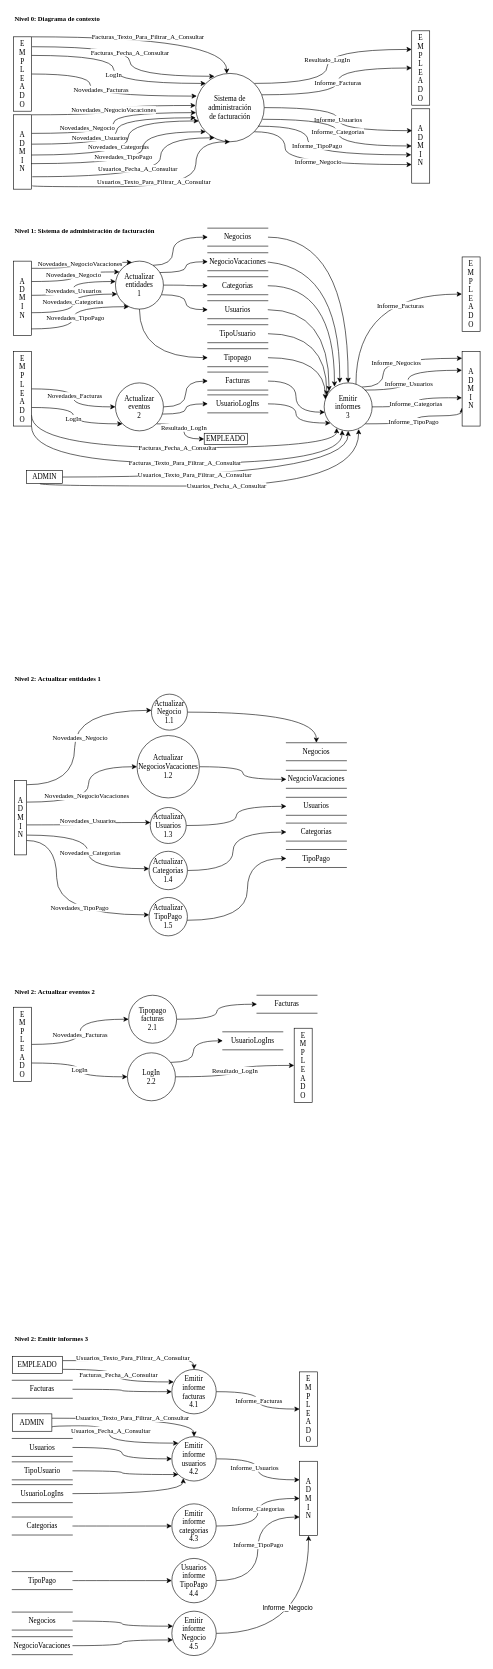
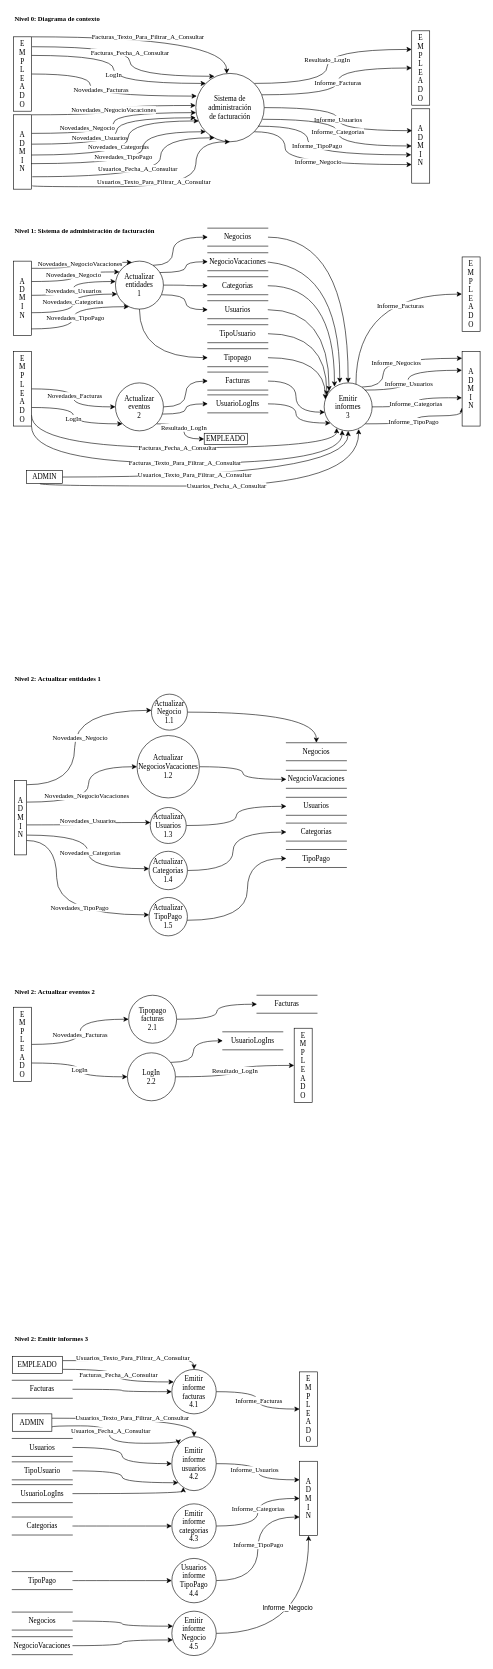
node "Emitir informe usuarios 4.2": size 44x44 -> 44x54
